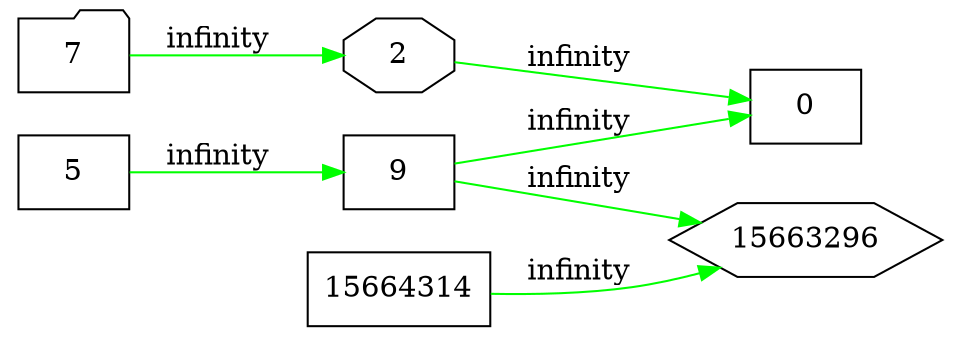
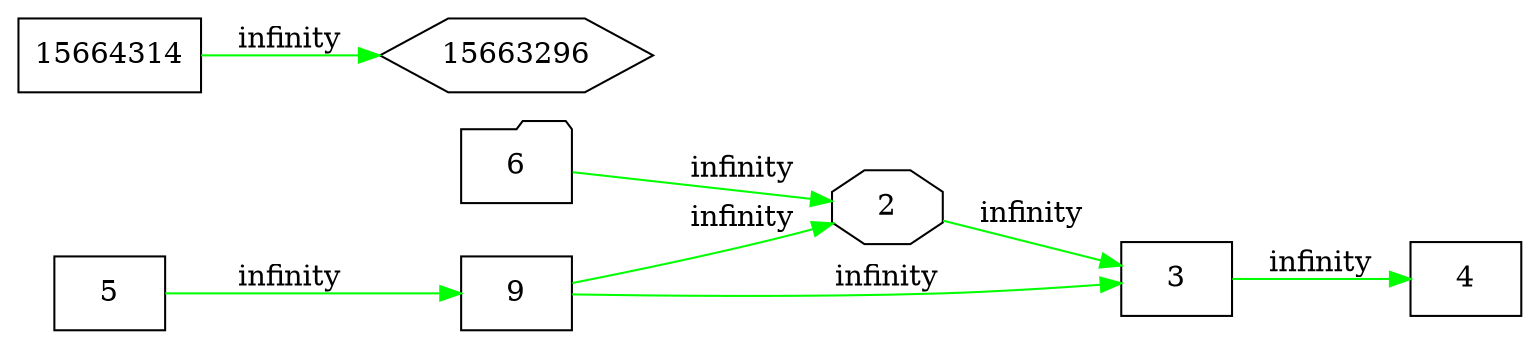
node "7": label "7" -> "6"
node "0": label "0" -> "3"
edge "9" -> "15663296": now "9" -> "2"
node "4": added
